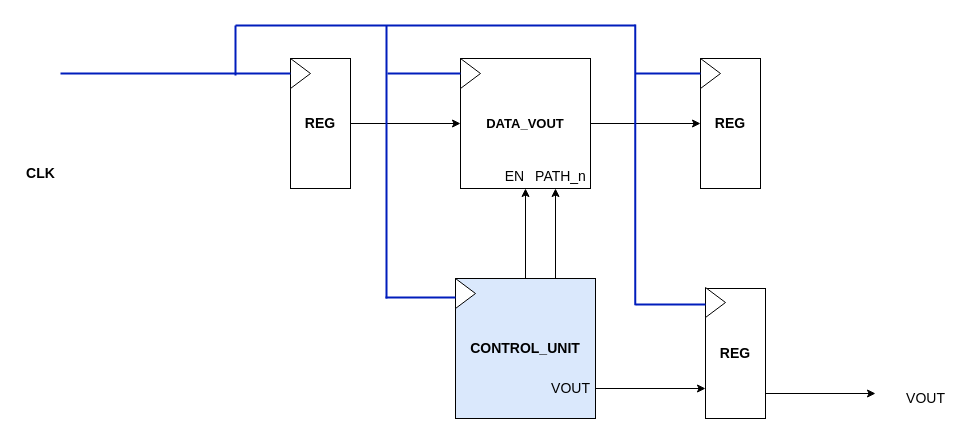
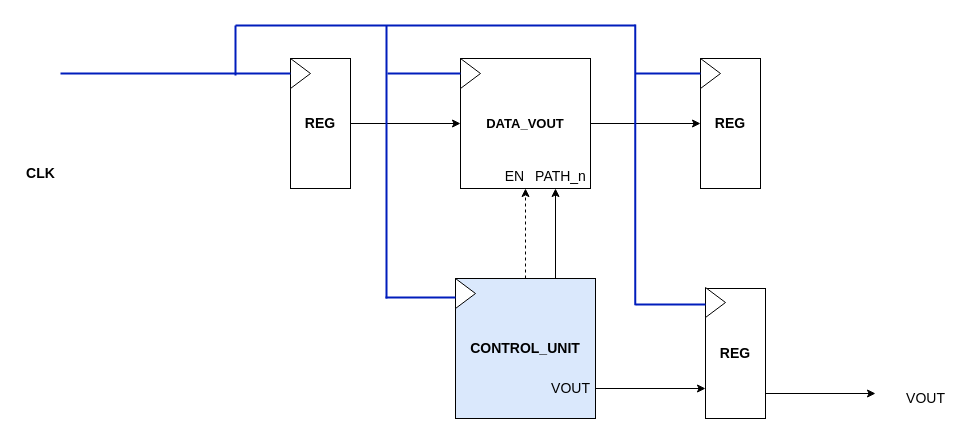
edge "CONTROL_UNIT" -> "DATA_VOUT": style solid -> dashed
